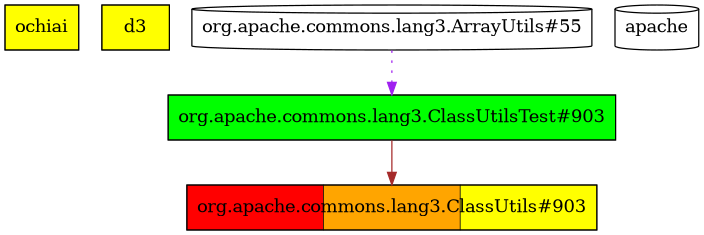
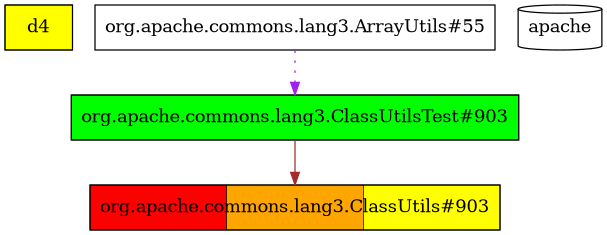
node "ochiai": removed
node "d3": label "d3" -> "d4"
node "org.apache.commons.lang3.ArrayUtils#55": shape cylinder -> box
